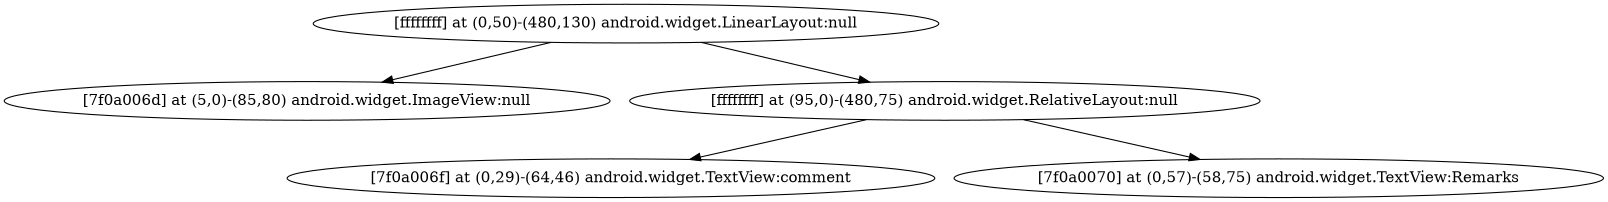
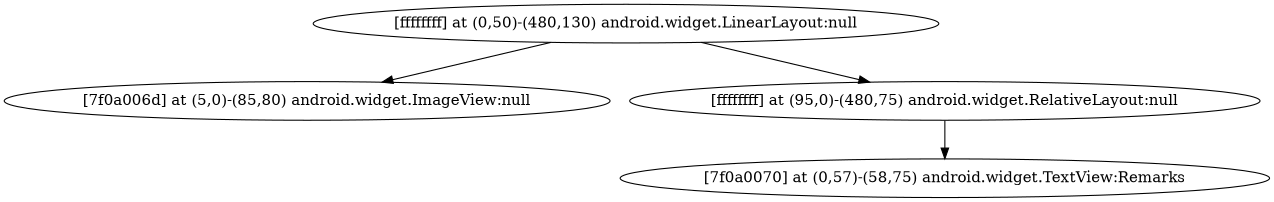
node "[7f0a006f] at (0,29)-(64,46) android.widget.TextView:comment": removed
